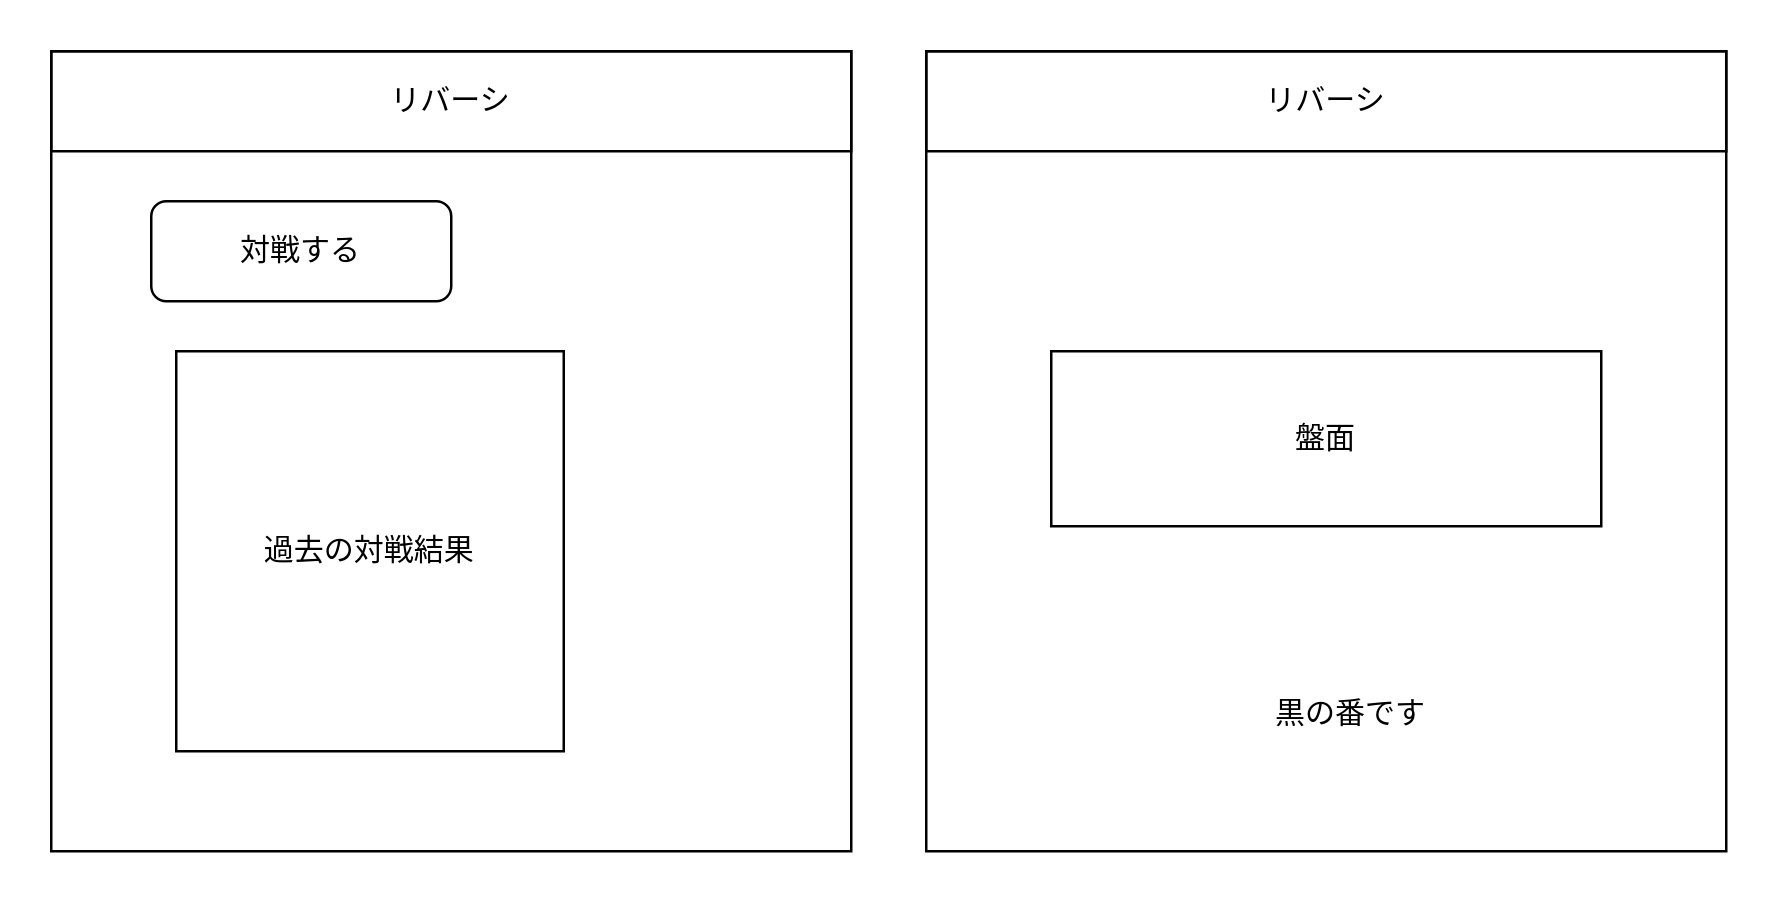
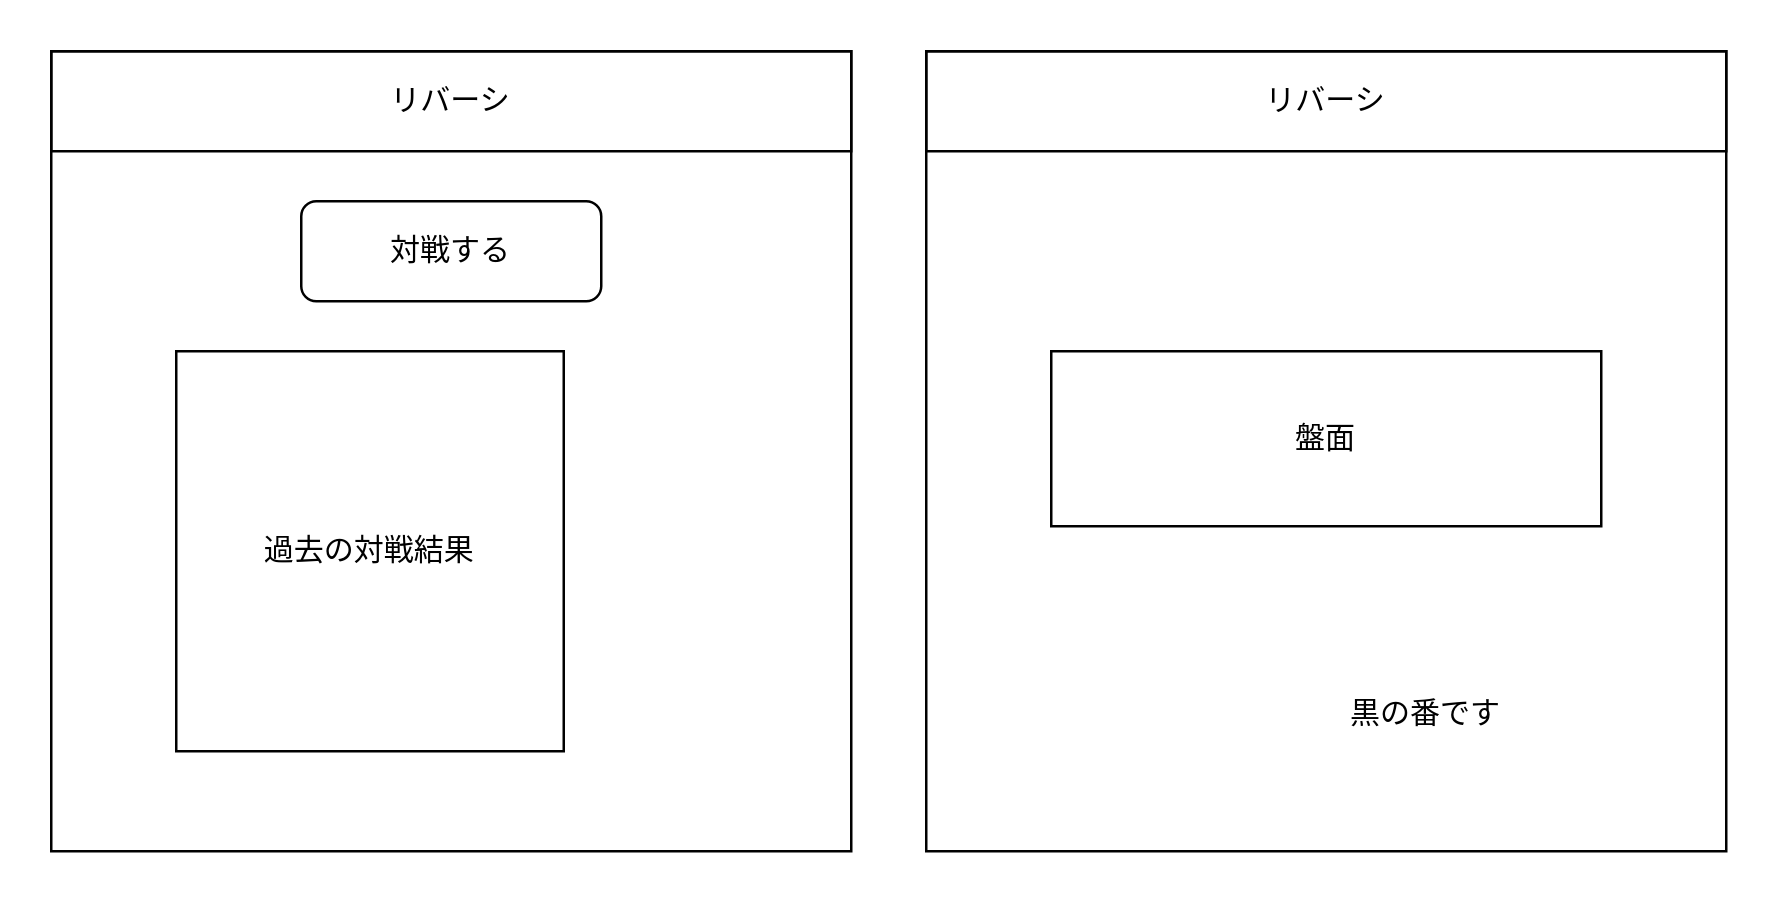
node "対戦する": moved (301, 251) -> (451, 251)
node "黒の番です": moved (1351, 714) -> (1426, 714)
